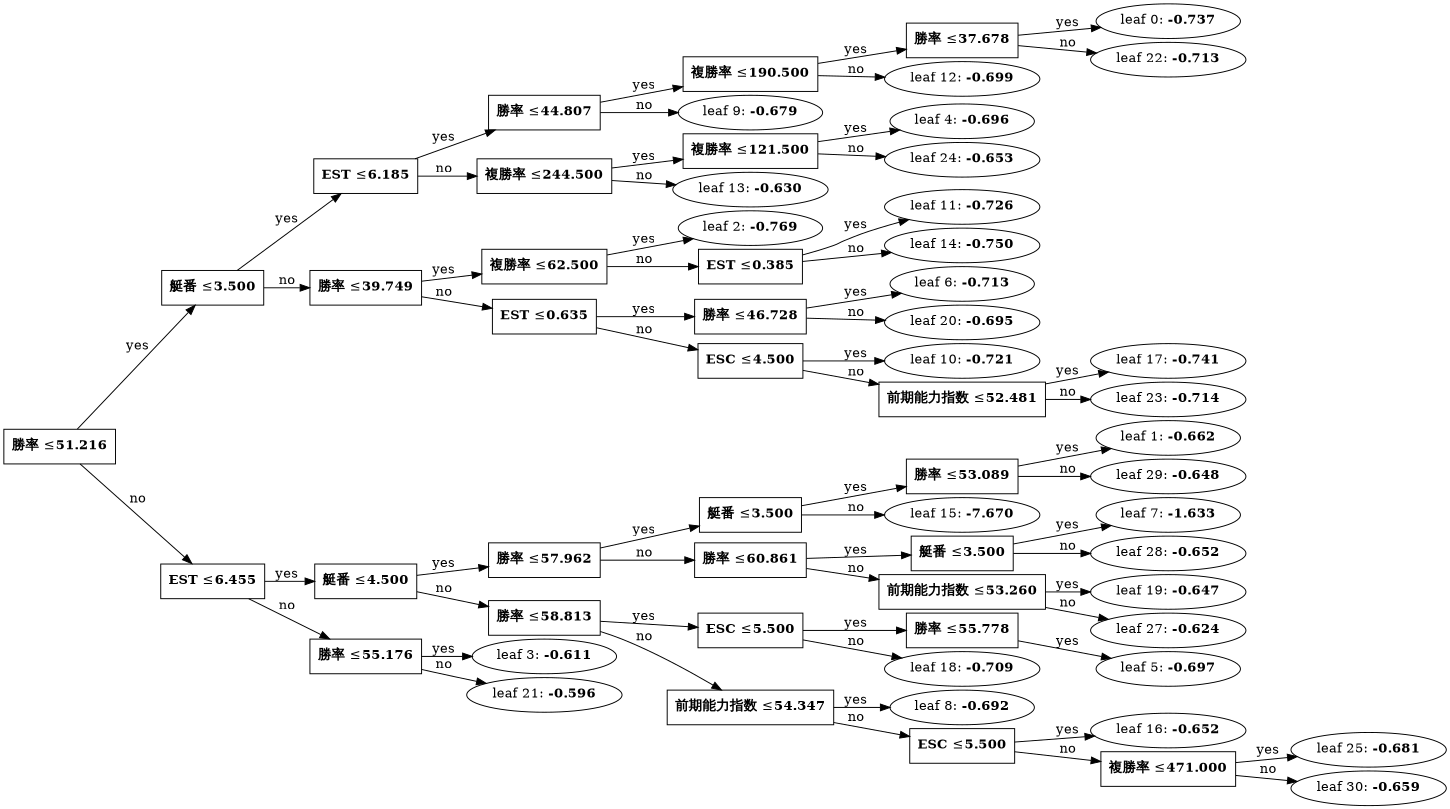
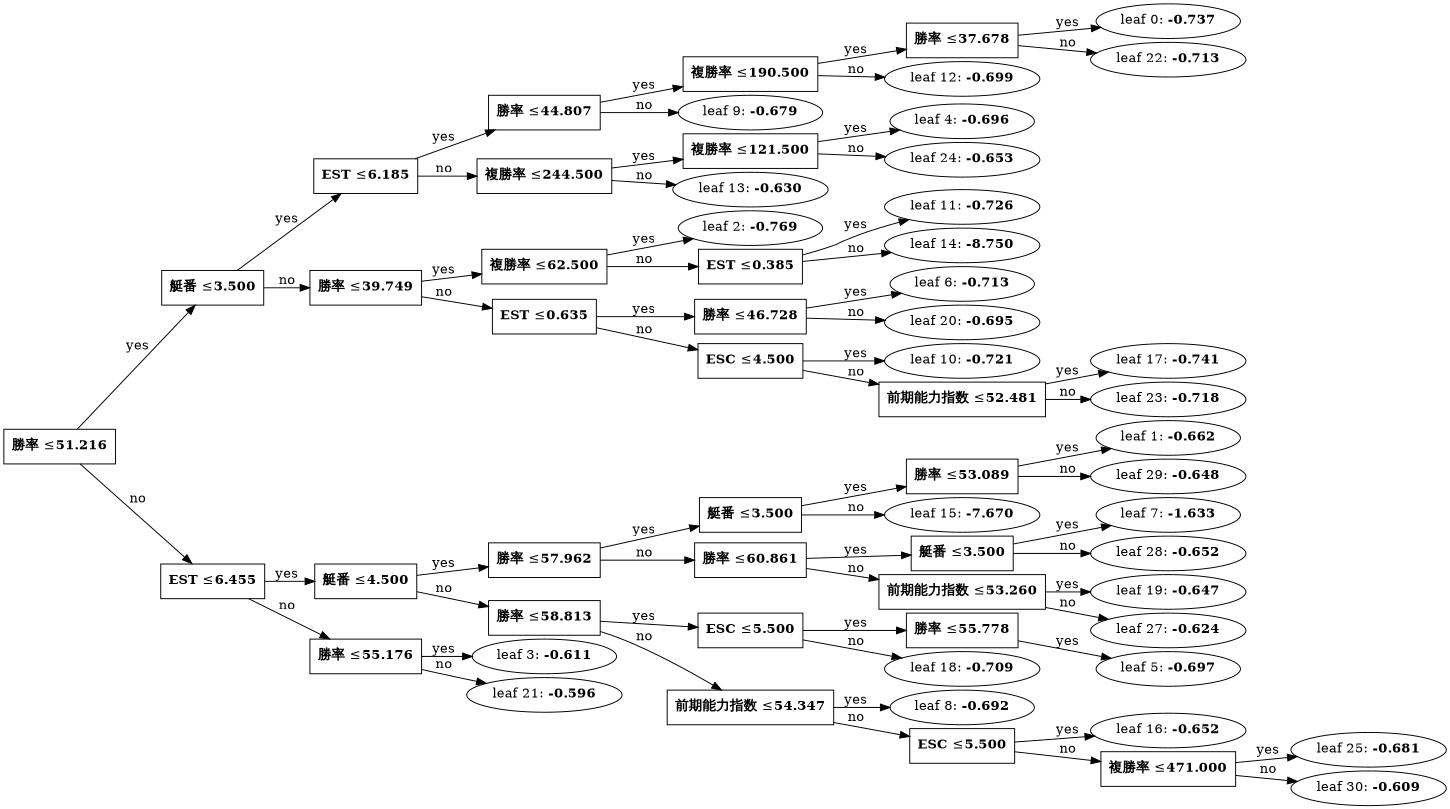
node "leaf 14:": text "-0.750" -> "-8.750"
node "leaf 23:": text "-0.714" -> "-0.718"
node "leaf 30:": text "-0.659" -> "-0.609"
